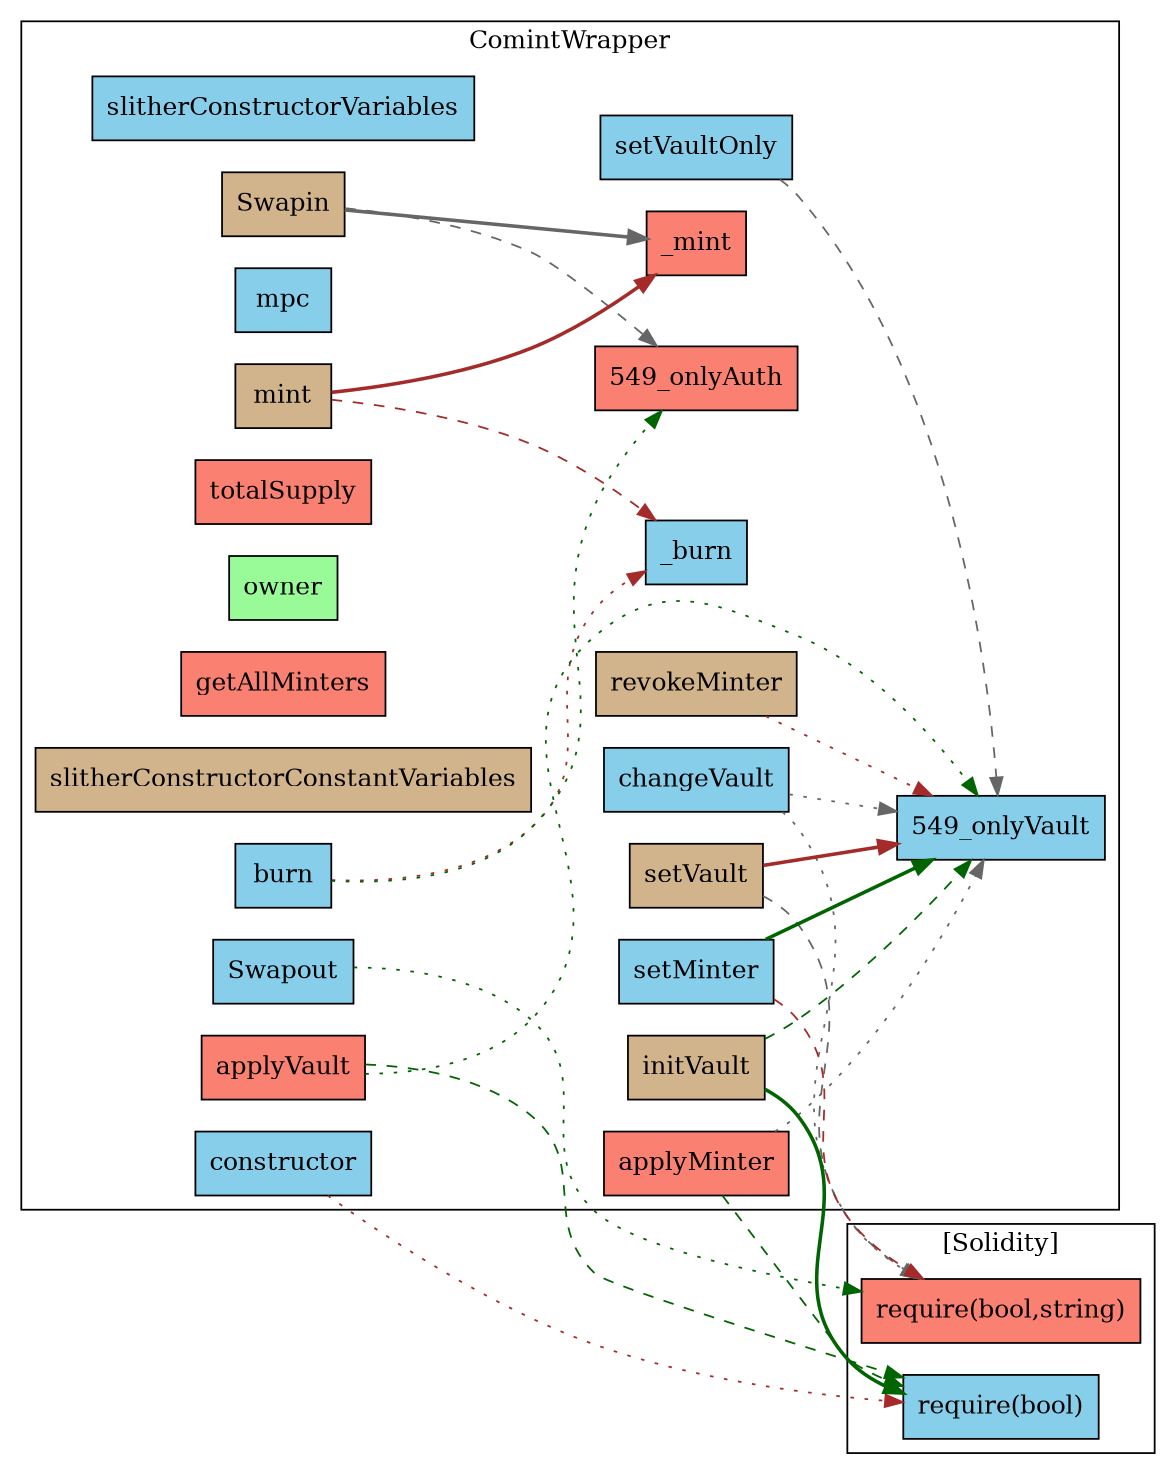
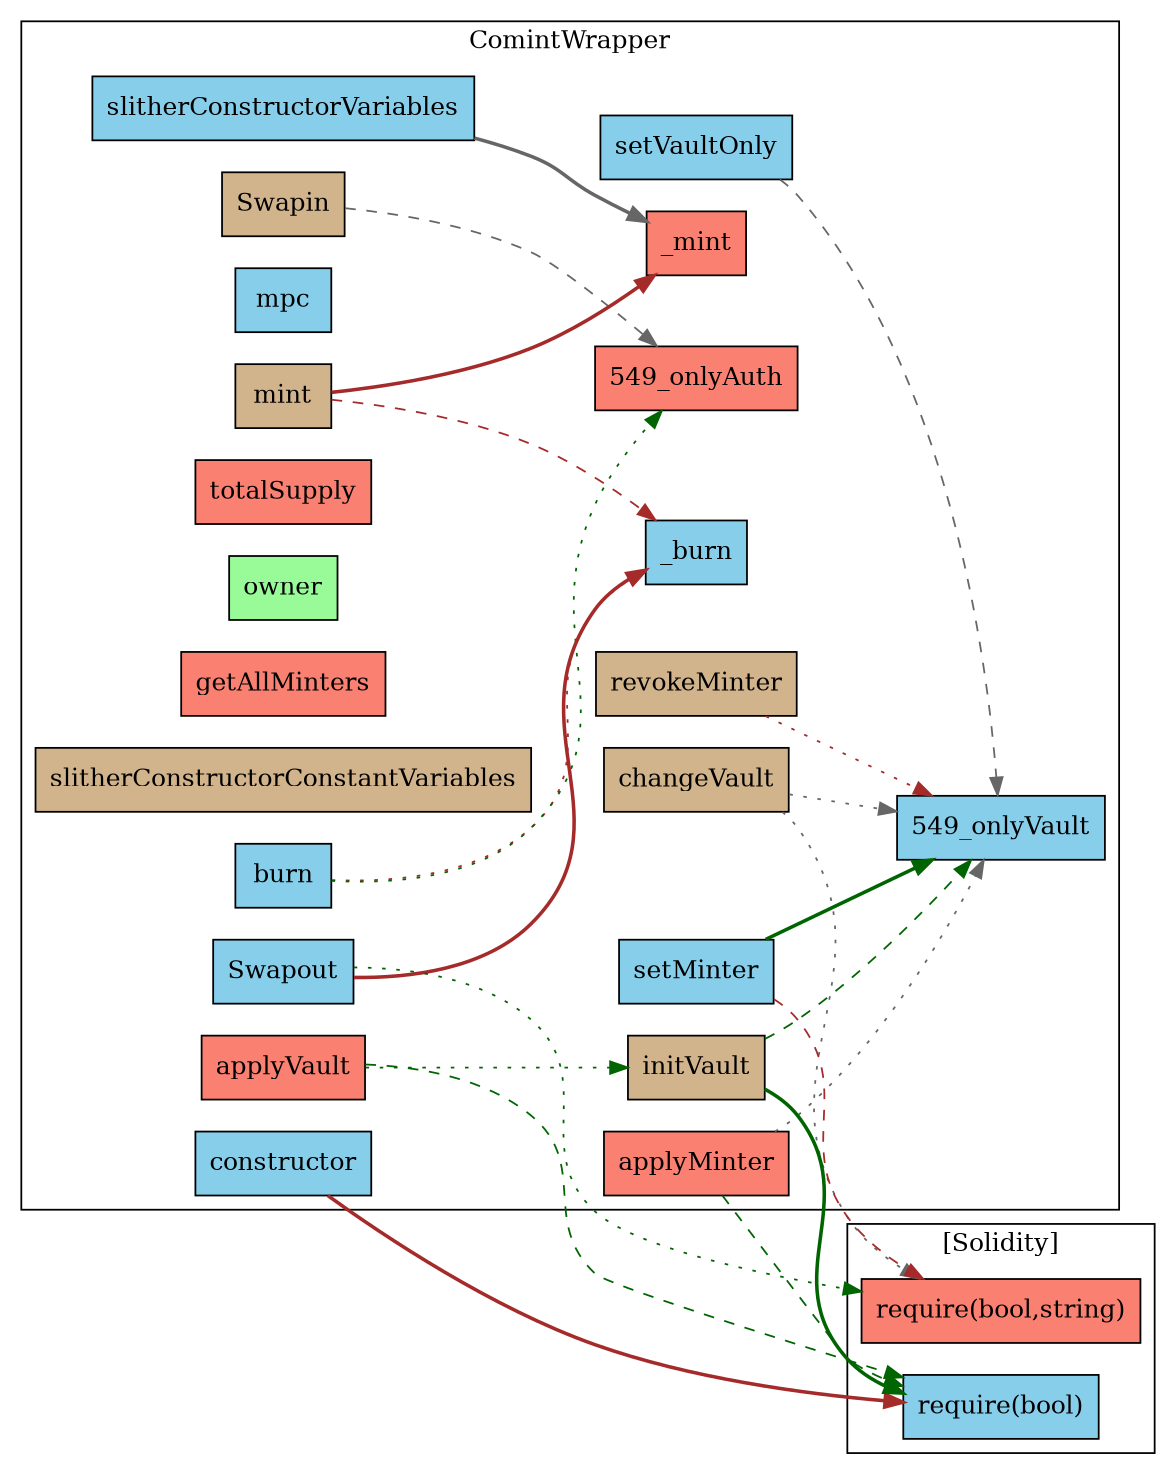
edge "Swapin" -> "_mint": now "slitherConstructorVariables" -> "_mint"
edge "applyVault" -> "549_onlyVault": now "applyVault" -> "initVault"
node "changeVault": fillcolor skyblue -> tan
edge "Swapout" -> "_burn": added
node "setVault": removed
edge "constructor" -> "require(bool)": style dotted -> bold
